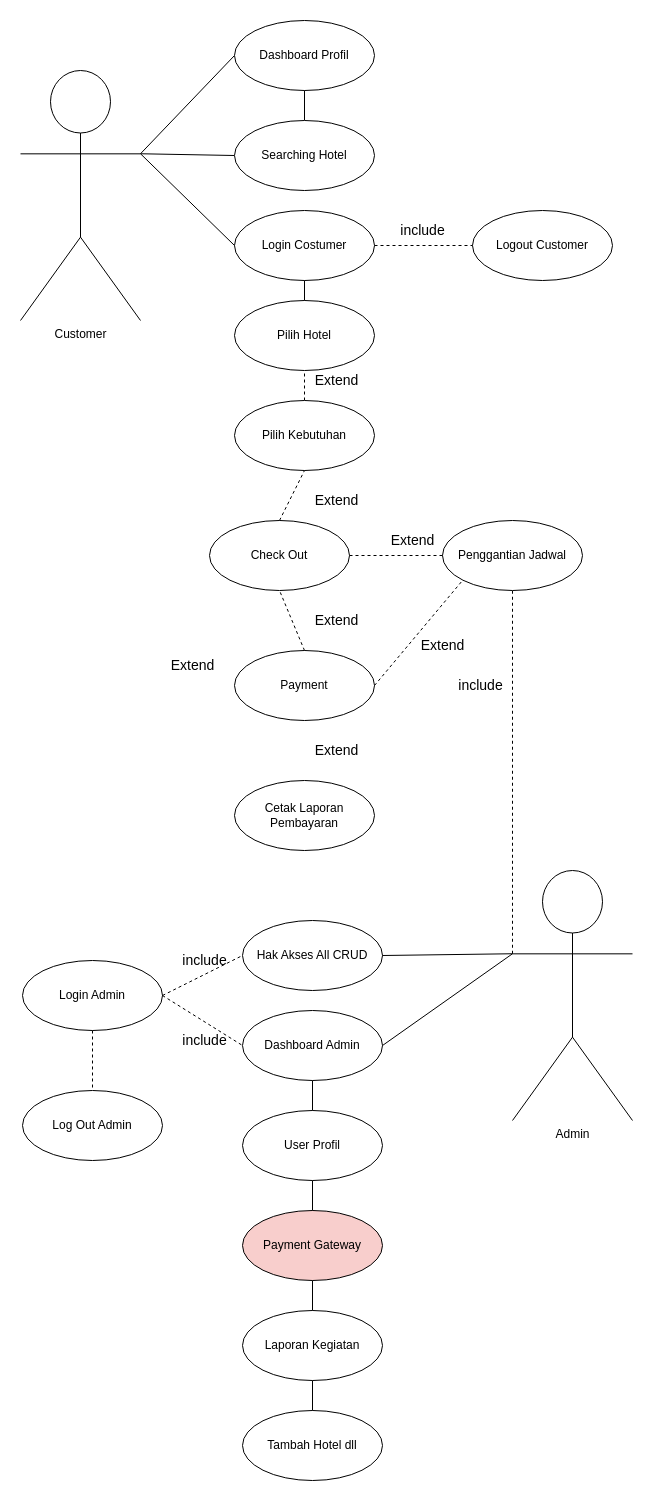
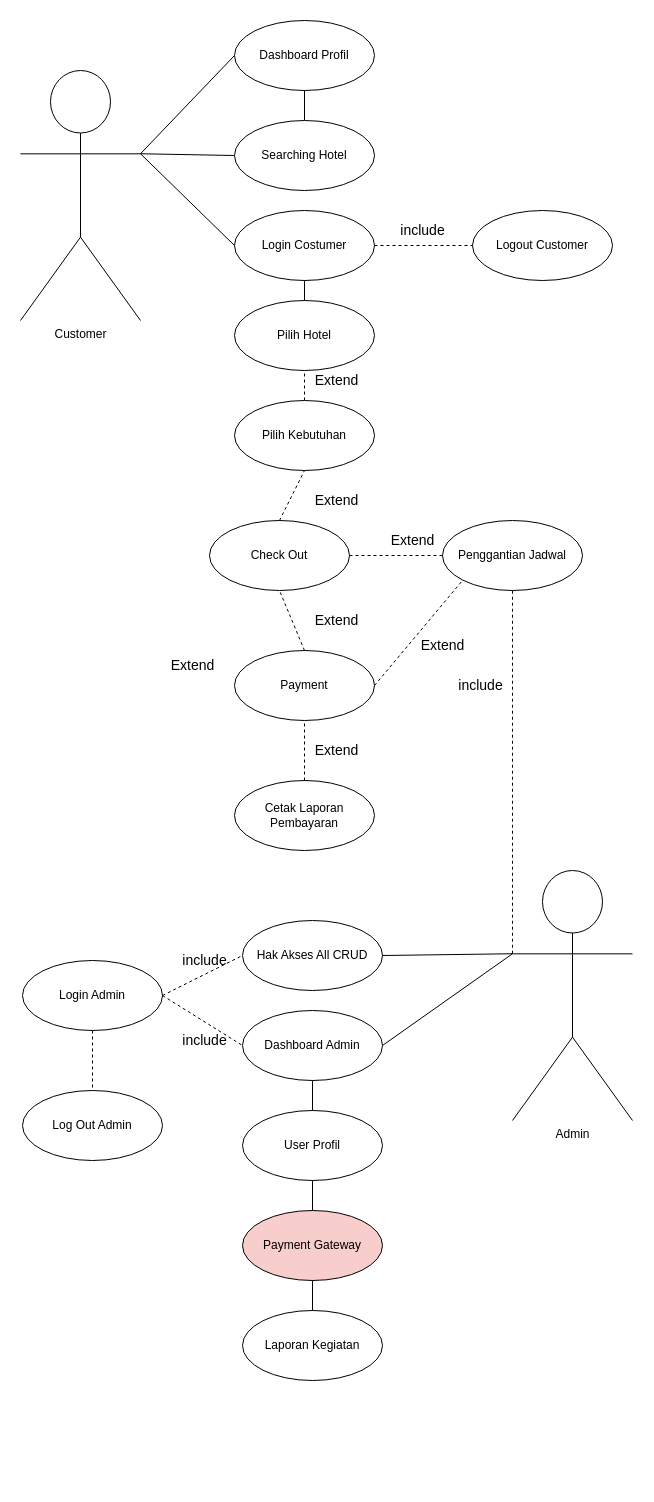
edge "Payment" -- "Cetak Laporan Pembayaran": added
edge "Laporan Kegiatan" -- "Tambah Hotel dll": removed
node "Tambah Hotel dll": removed
